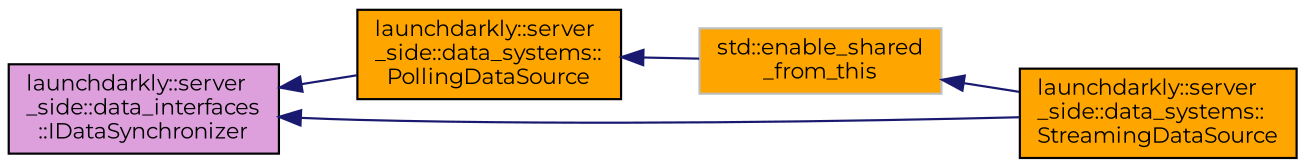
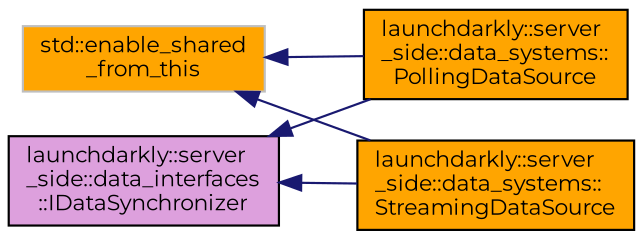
edge "std::enable_shared _from_this" -> "launchdarkly::server _side::data_systems:: PollingDataSource": reversed
